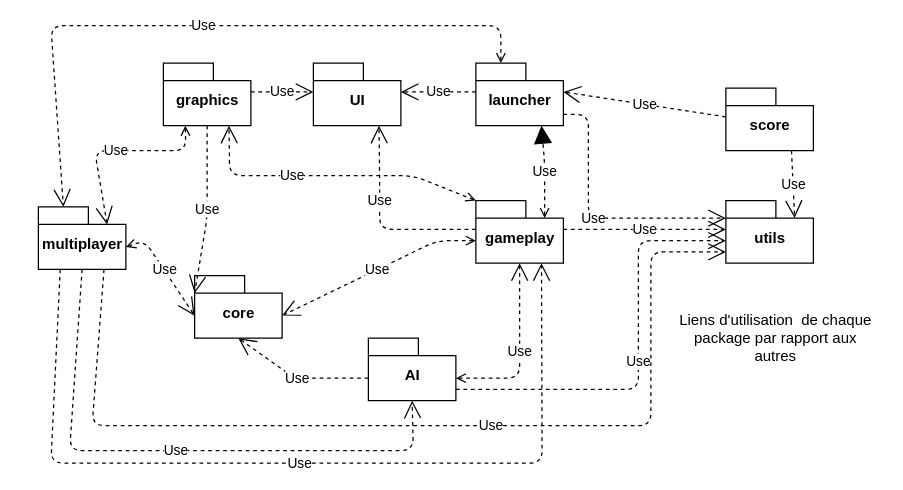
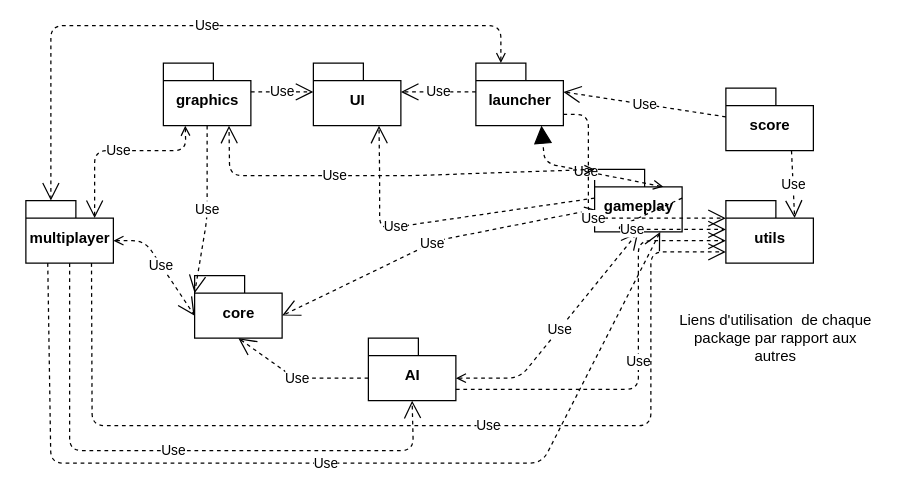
node "gameplay": moved (519, 232) -> (638, 201)
node "multiplayer": moved (82, 238) -> (69, 232)
